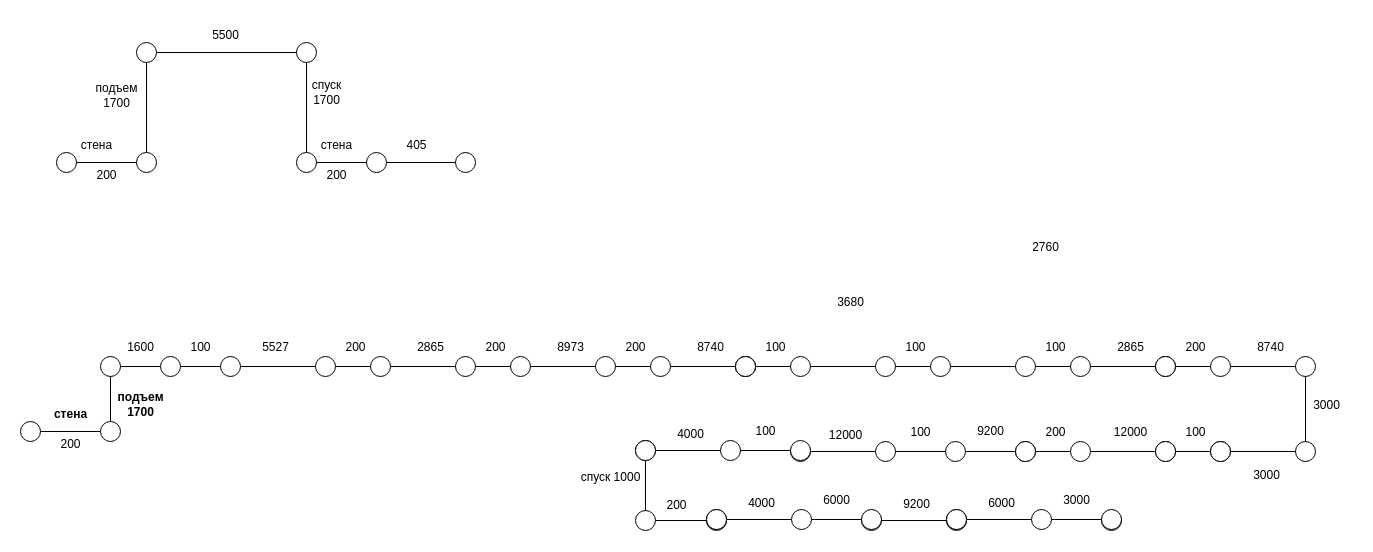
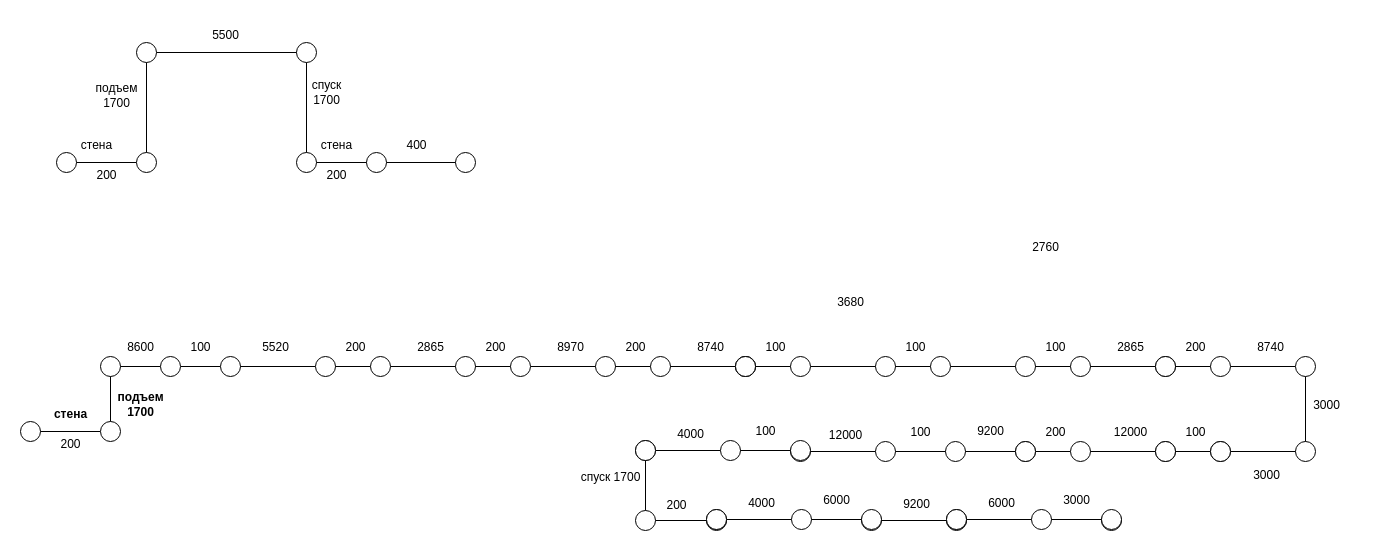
node "405": label "405" -> "400"
node "1600": label "1600" -> "8600"
node "5527": label "5527" -> "5520"
node "8973": label "8973" -> "8970"
node "спуск 1000": label "спуск 1000" -> "спуск 1700"
